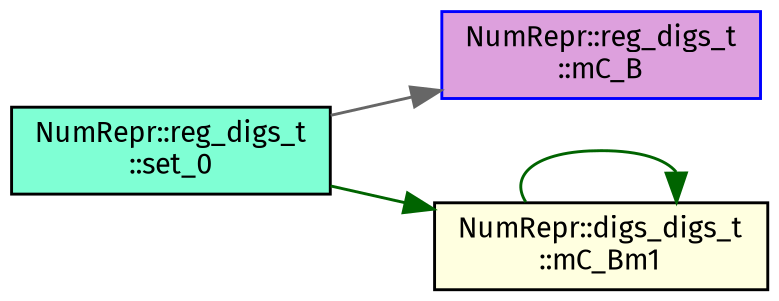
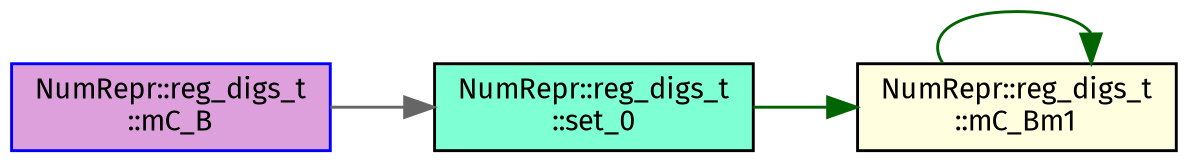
edge "NumRepr::reg_digs_t ::set_0" -> "NumRepr::reg_digs_t ::mC_B": reversed
node "NumRepr::digs_digs_t ::mC_Bm1": label "NumRepr::digs_digs_t ::mC_Bm1" -> "NumRepr::reg_digs_t ::mC_Bm1"
